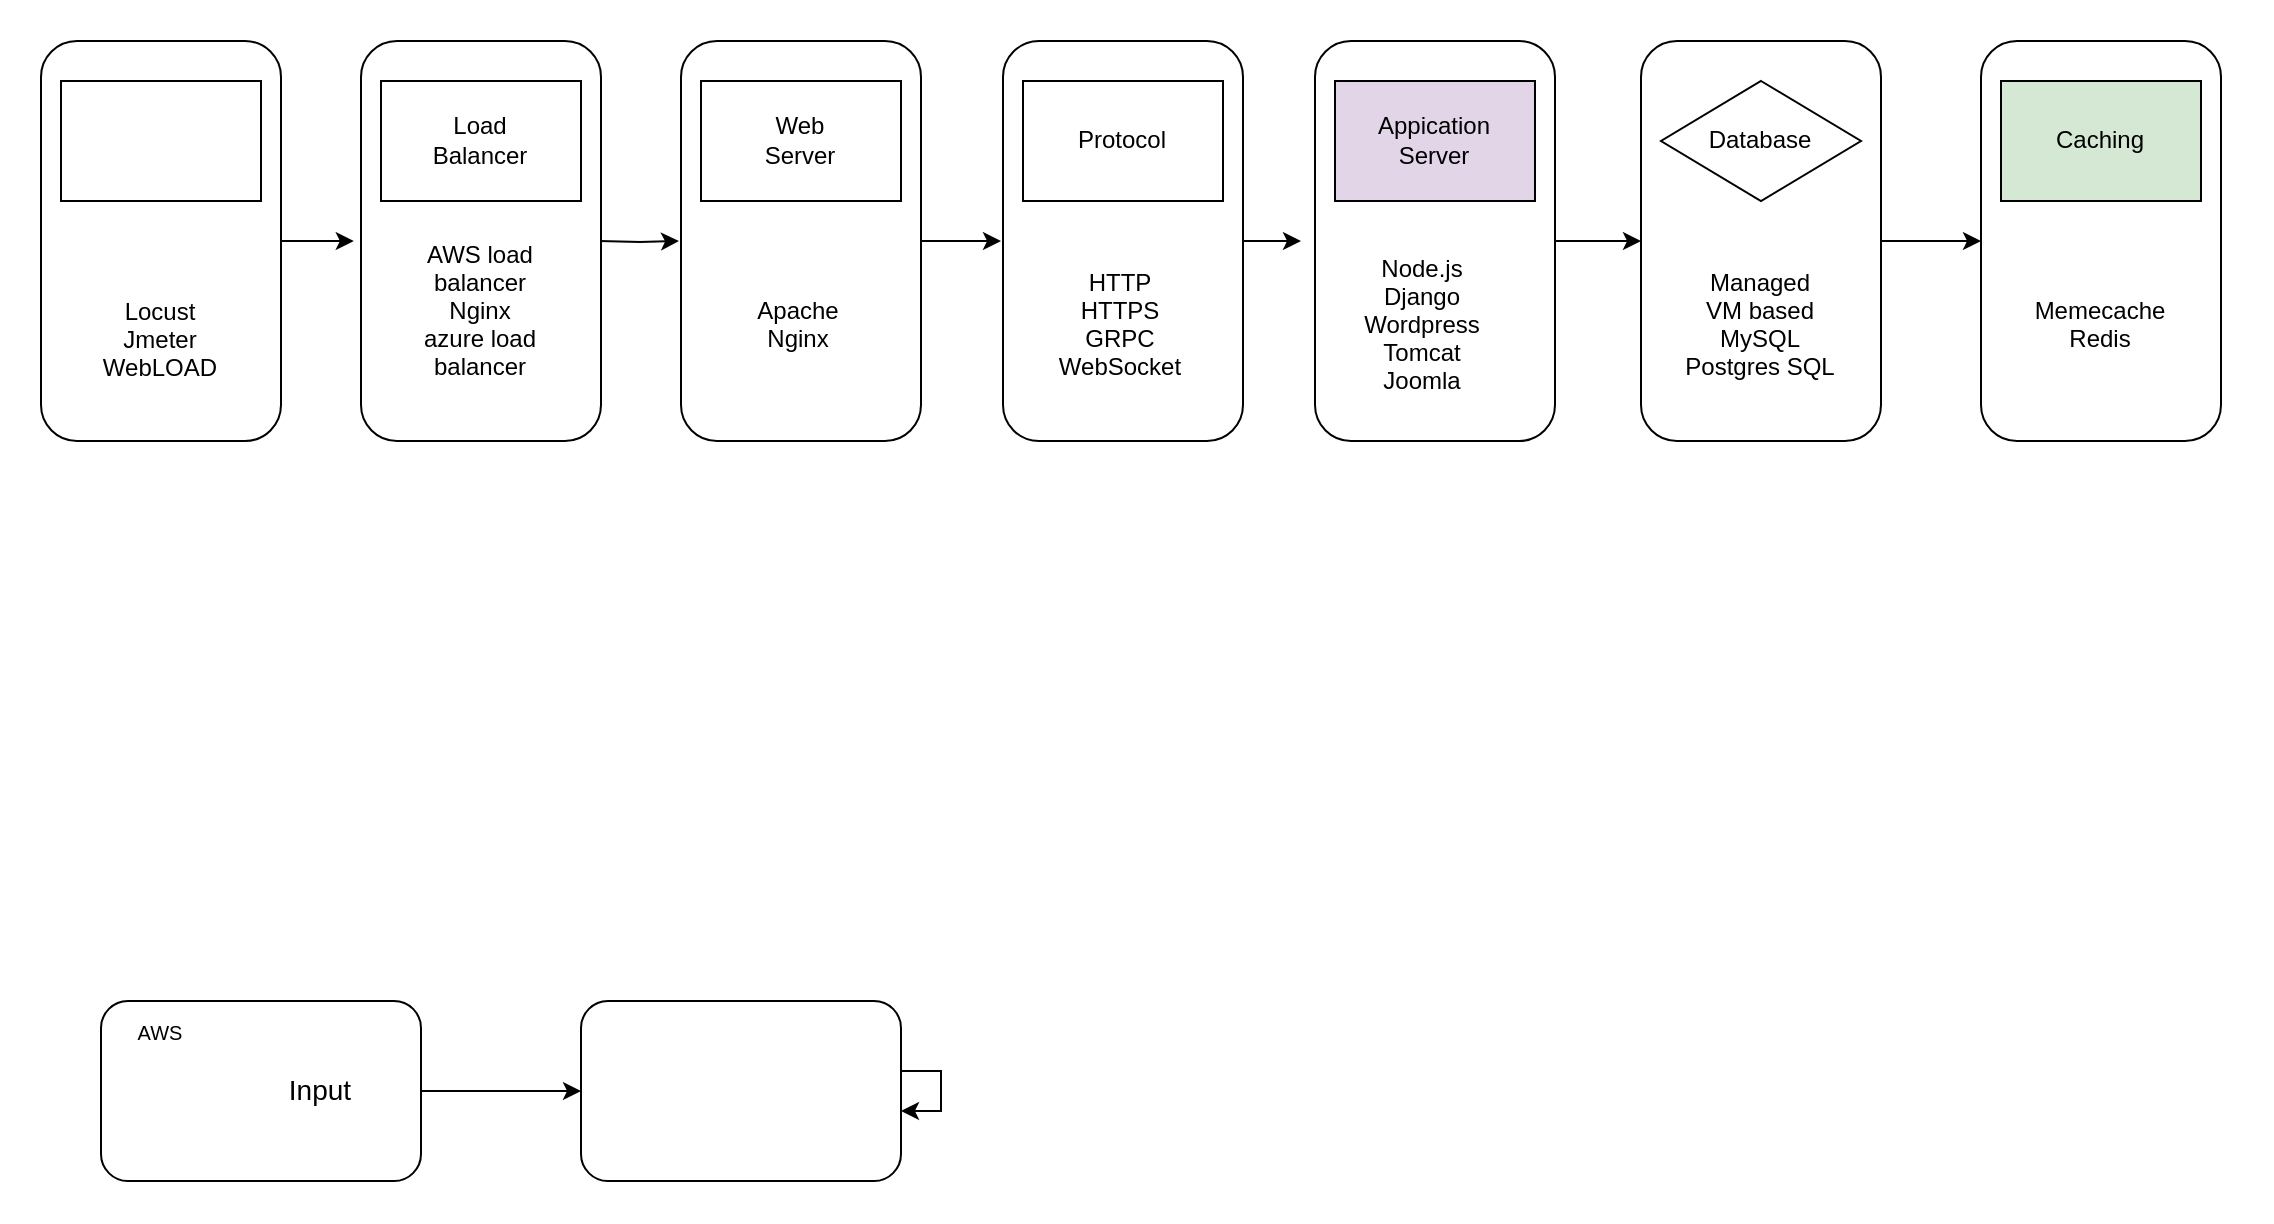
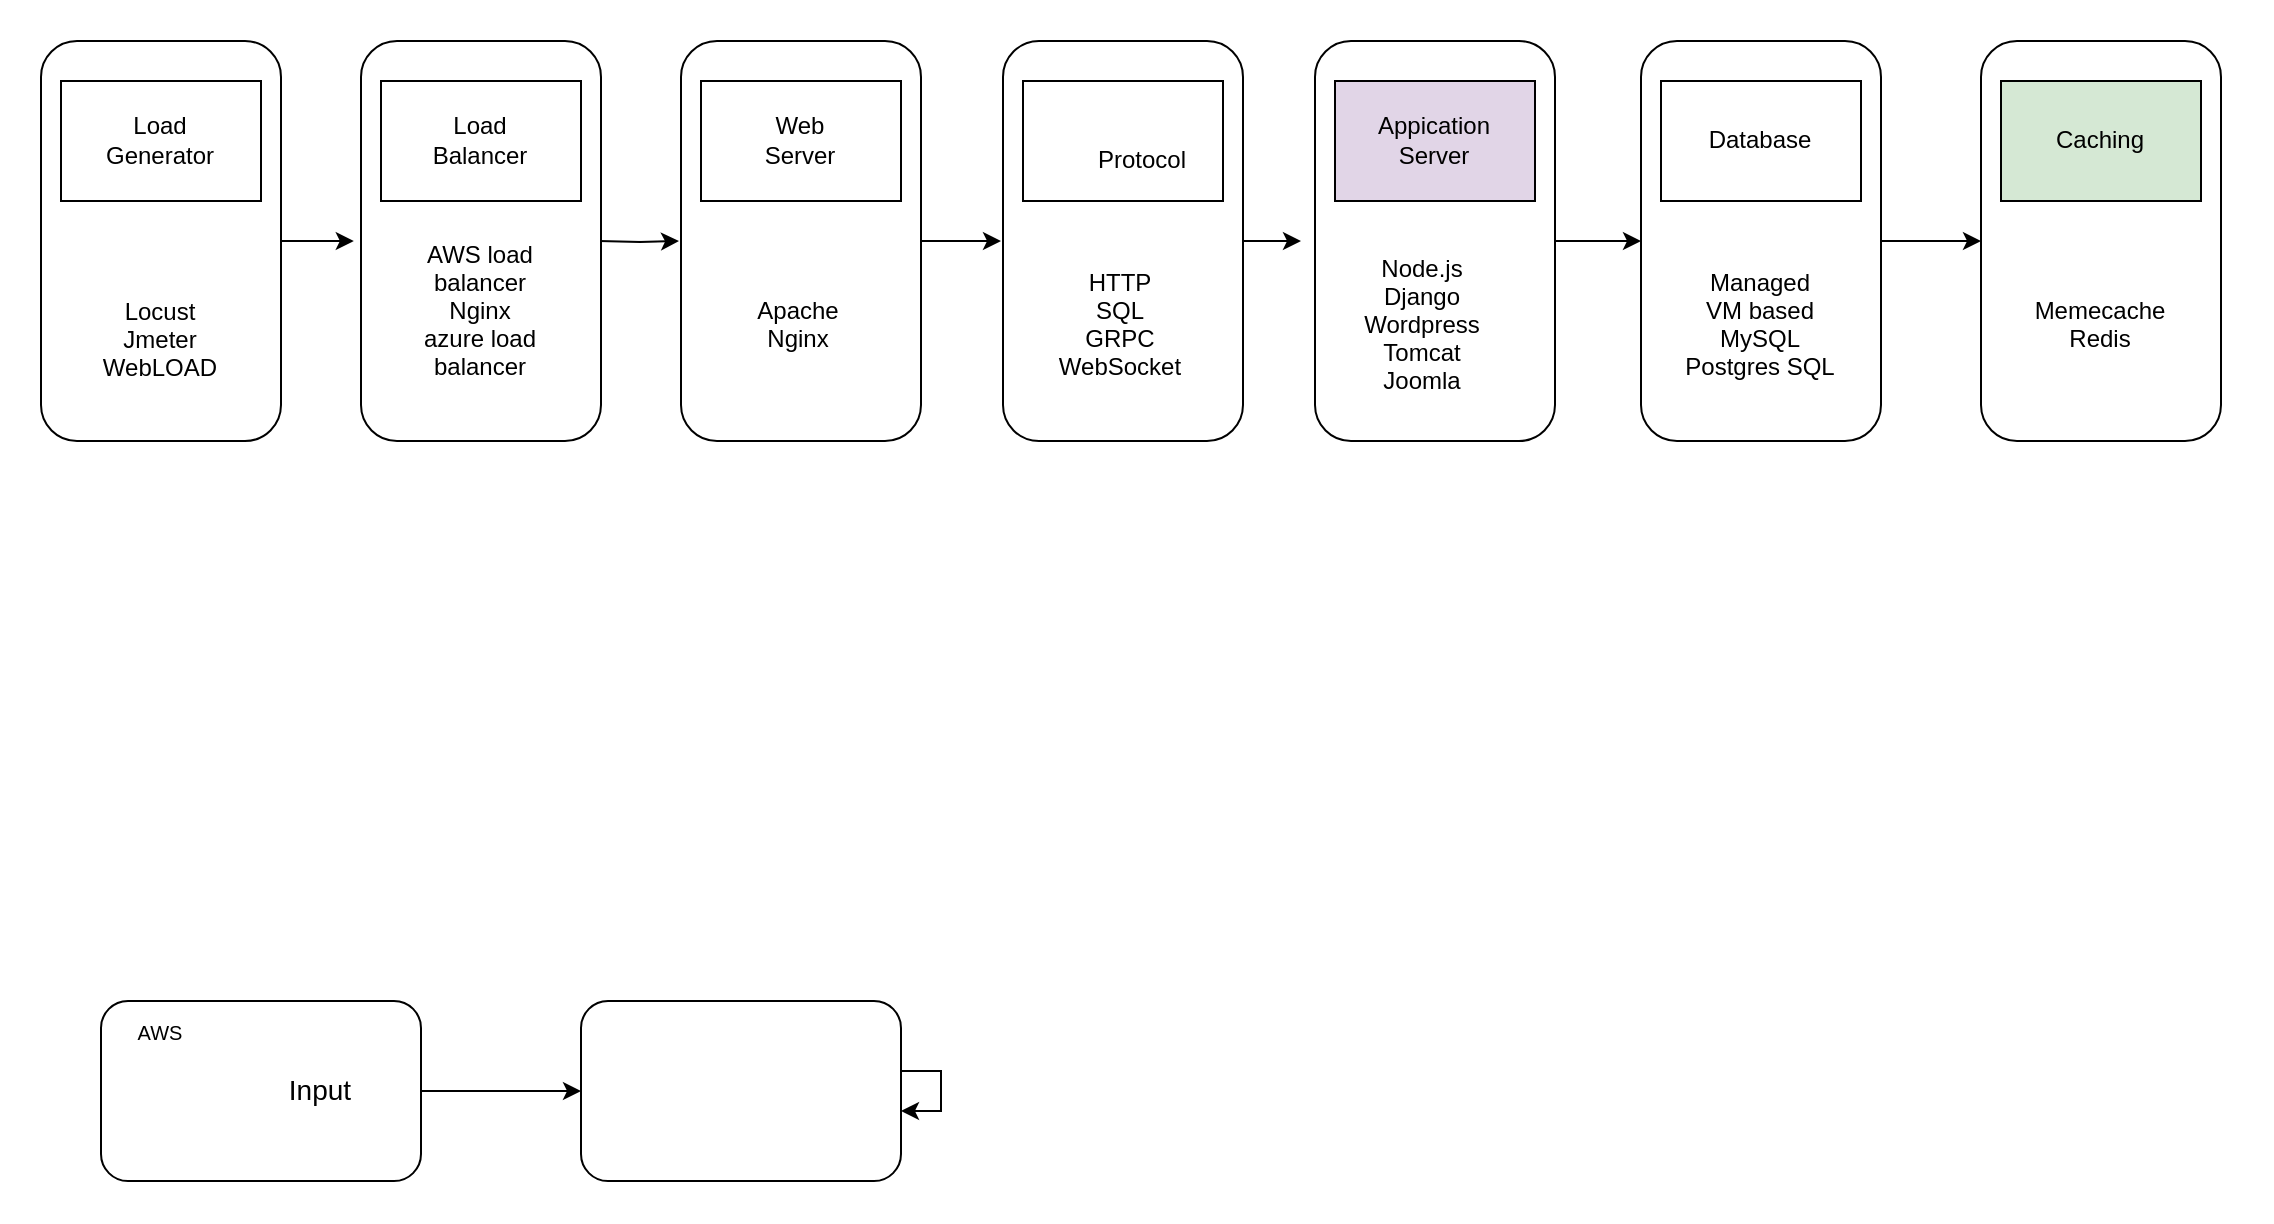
node "Load Generator": added
node "Protocol": moved (1123, 141) -> (1143, 161)
node "Database": shape diamond -> rectangle
node "HTTP HTTPS GRPC WebSocket": label "HTTP HTTPS GRPC WebSocket" -> "HTTP SQL GRPC WebSocket"
